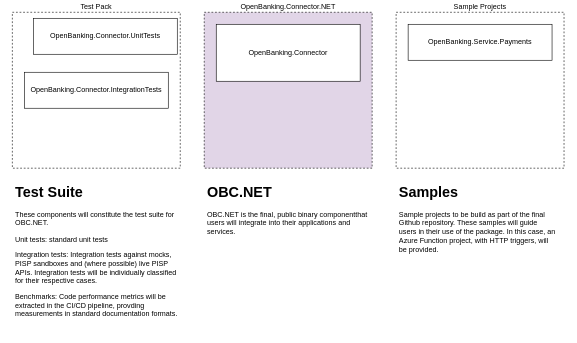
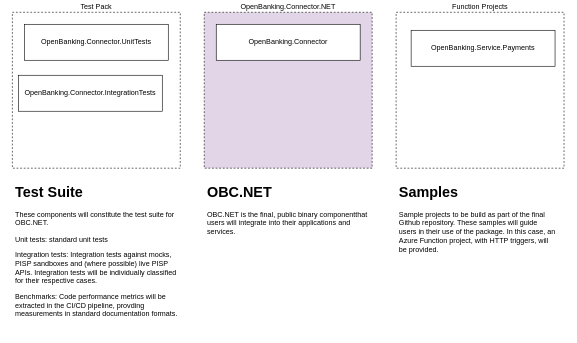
node "Sample Projects": label "Sample Projects" -> "Function Projects"
node "OpenBanking.Connector.UnitTests": moved (105, 36) -> (96, 42)
node "OpenBanking.Service.Payments": moved (480, 42) -> (483, 48)
node "OpenBanking.Connector": size 144x57 -> 144x36
node "OpenBanking.Connector.IntegrationTests": moved (96, 90) -> (90, 93)
